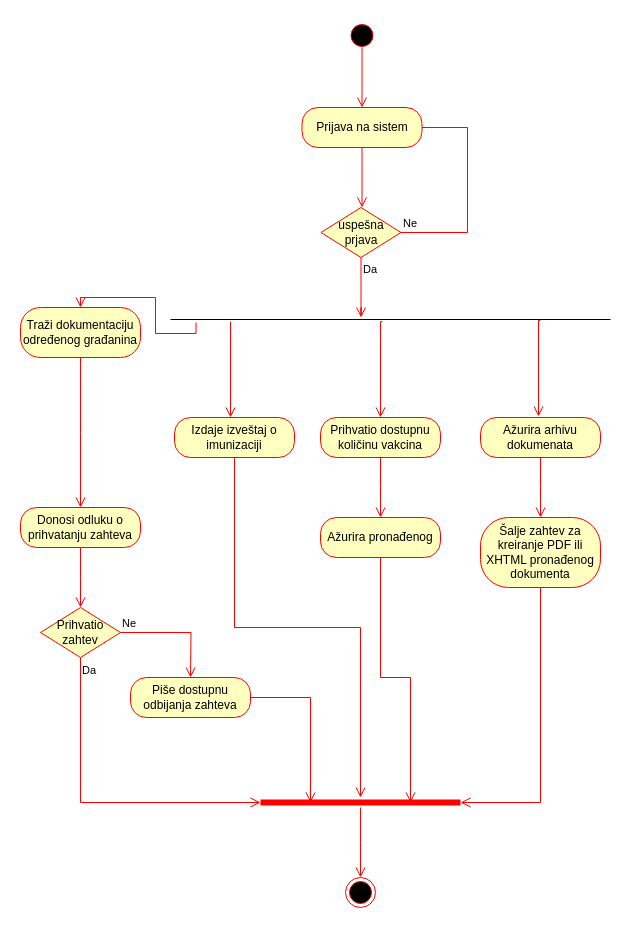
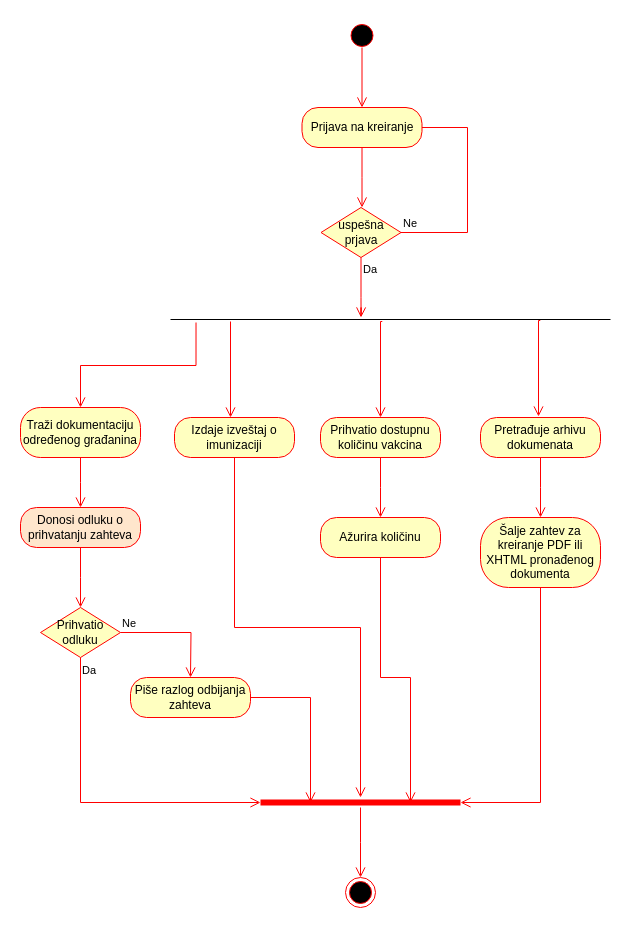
node "Prijava na sistem": label "Prijava na sistem" -> "Prijava na kreiranje"
node "Traži dokumentaciju određenog građanina": moved (81, 333) -> (81, 433)
node "Ažurira arhivu dokumenata": label "Ažurira arhivu dokumenata" -> "Pretrađuje arhivu dokumenata"
node "Donosi odluku o prihvatanju zahteva": fillcolor #ffffc0 -> #ffe6cc
node "Ažurira pronađenog": label "Ažurira pronađenog" -> "Ažurira količinu"
node "Prihvatio zahtev": label "Prihvatio zahtev" -> "Prihvatio odluku"
node "Piše dostupnu odbijanja zahteva": label "Piše dostupnu odbijanja zahteva" -> "Piše razlog odbijanja zahteva"
